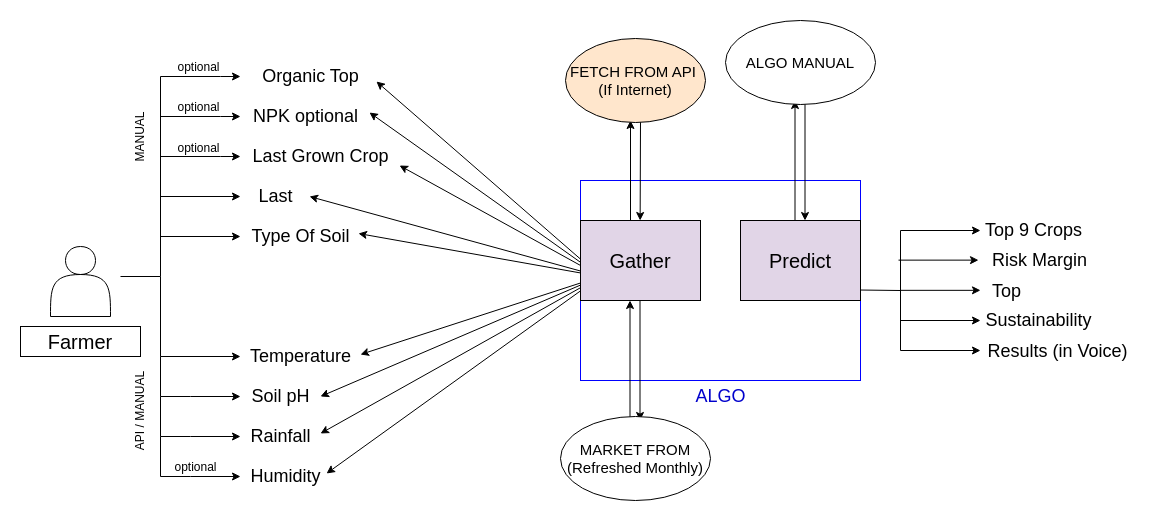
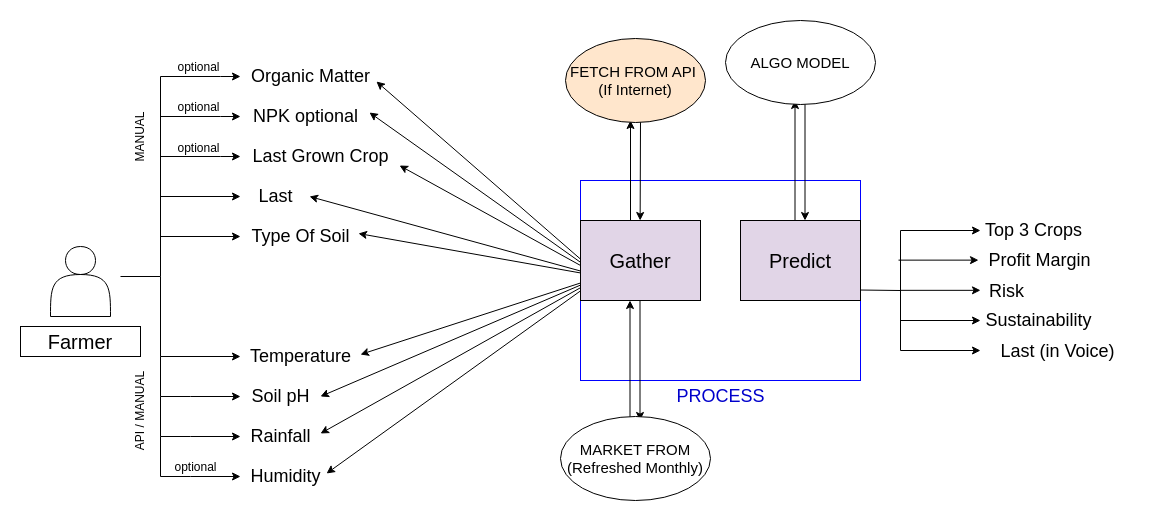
node "ALGO MANUAL": label "ALGO MANUAL" -> "ALGO MODEL"
node "Organic Top": label "Organic Top" -> "Organic Matter"
node "Top 9 Crops": label "Top 9 Crops" -> "Top 3 Crops"
node "Risk Margin": label "Risk Margin" -> "Profit Margin"
node "Top": label "Top" -> "Risk"
node "Results (in Voice)": label "Results (in Voice)" -> "Last (in Voice)"
node "ALGO": label "ALGO" -> "PROCESS"
